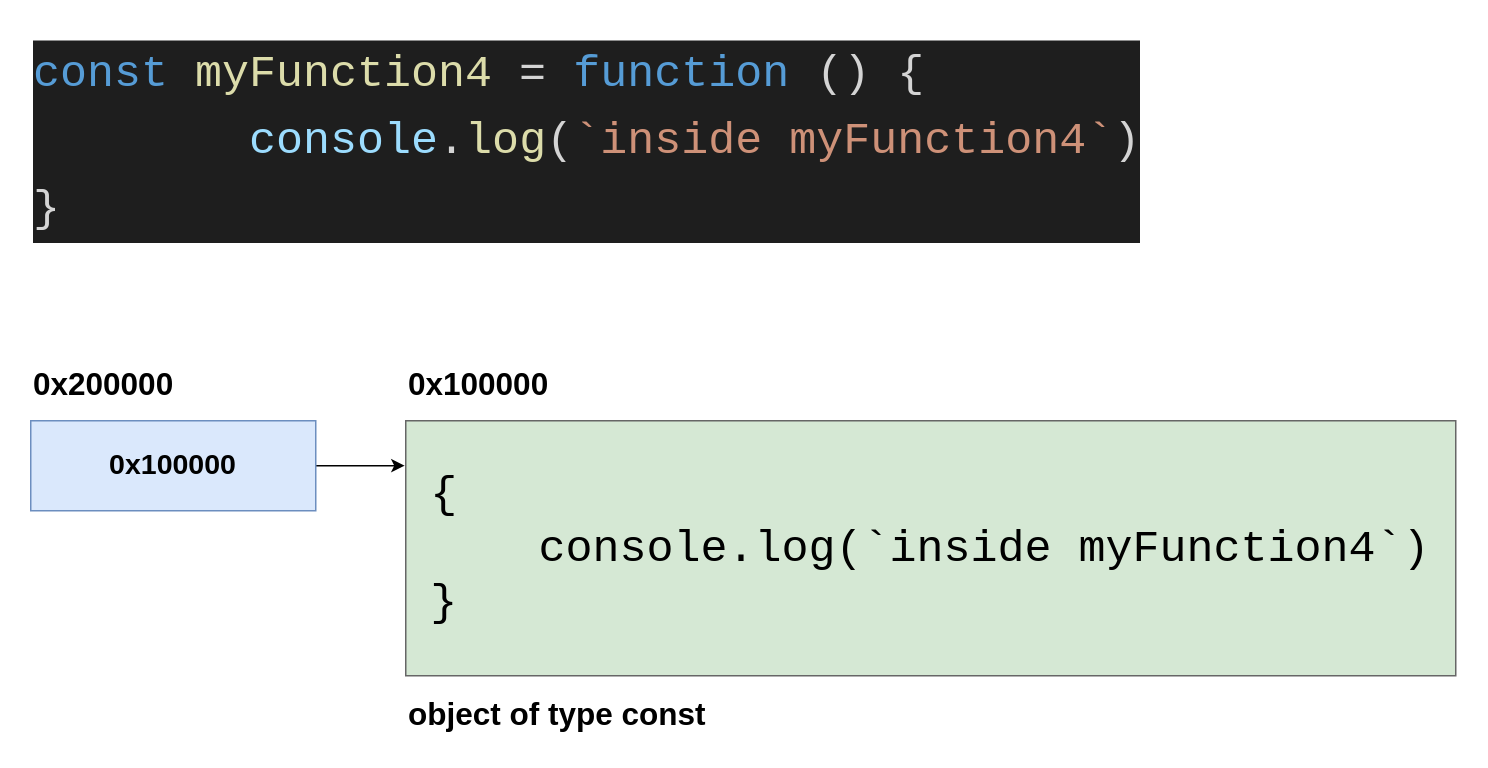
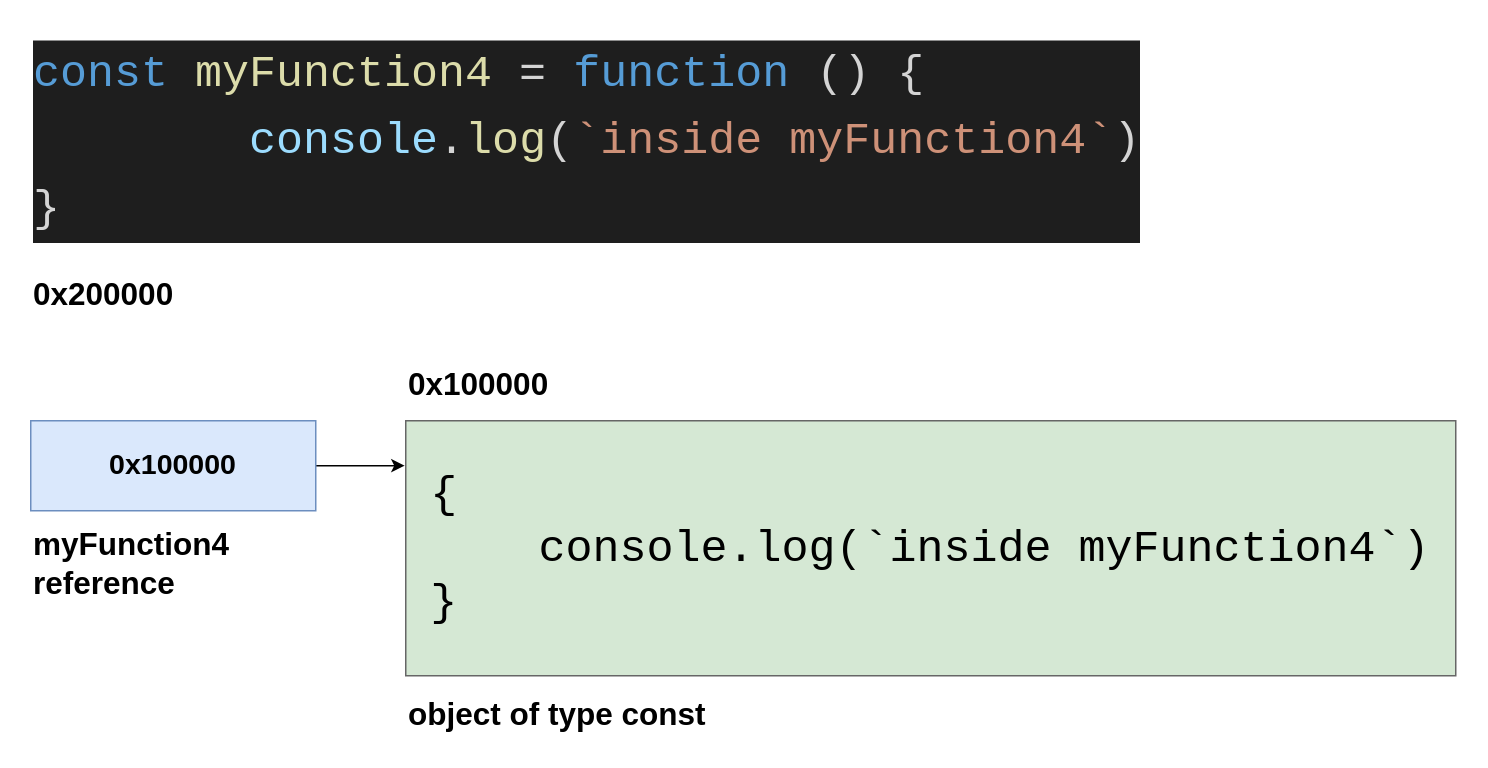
node "0x200000": moved (128, 383) -> (128, 293)
node "myFunction4 reference": added
